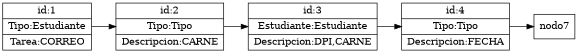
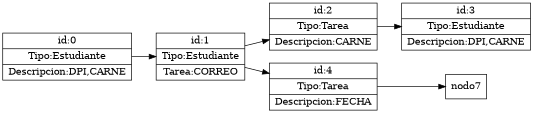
node "id:2": text "Tipo:Tipo" -> "Tipo:Tarea"
node "id:3": text "Estudiante:Estudiante" -> "Tipo:Estudiante"
node "id:4": text "Tipo:Tipo" -> "Tipo:Tarea"
edge "id:3" -> "id:4": now "id:1" -> "id:4"
node "id:0": added
